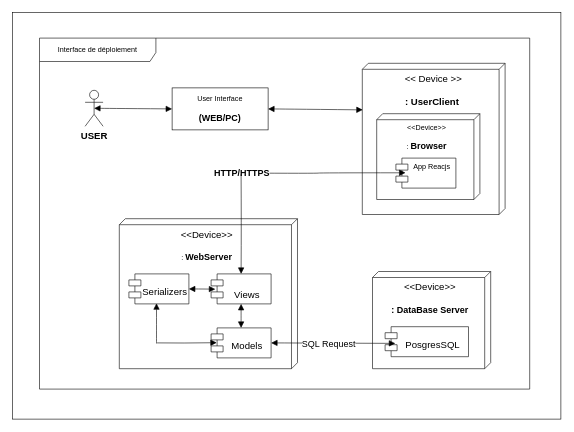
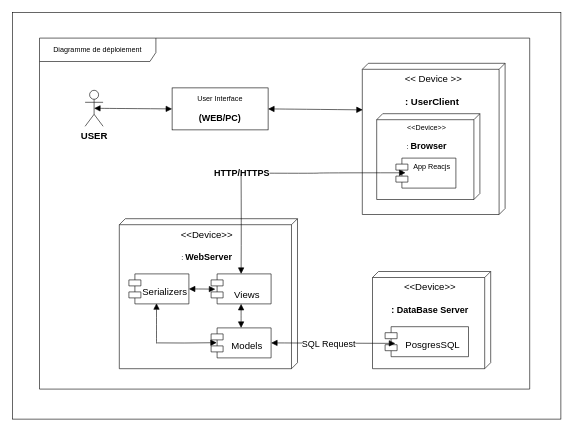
node "Interface de déploiement": label "Interface de déploiement" -> "Diagramme de déploiement"
